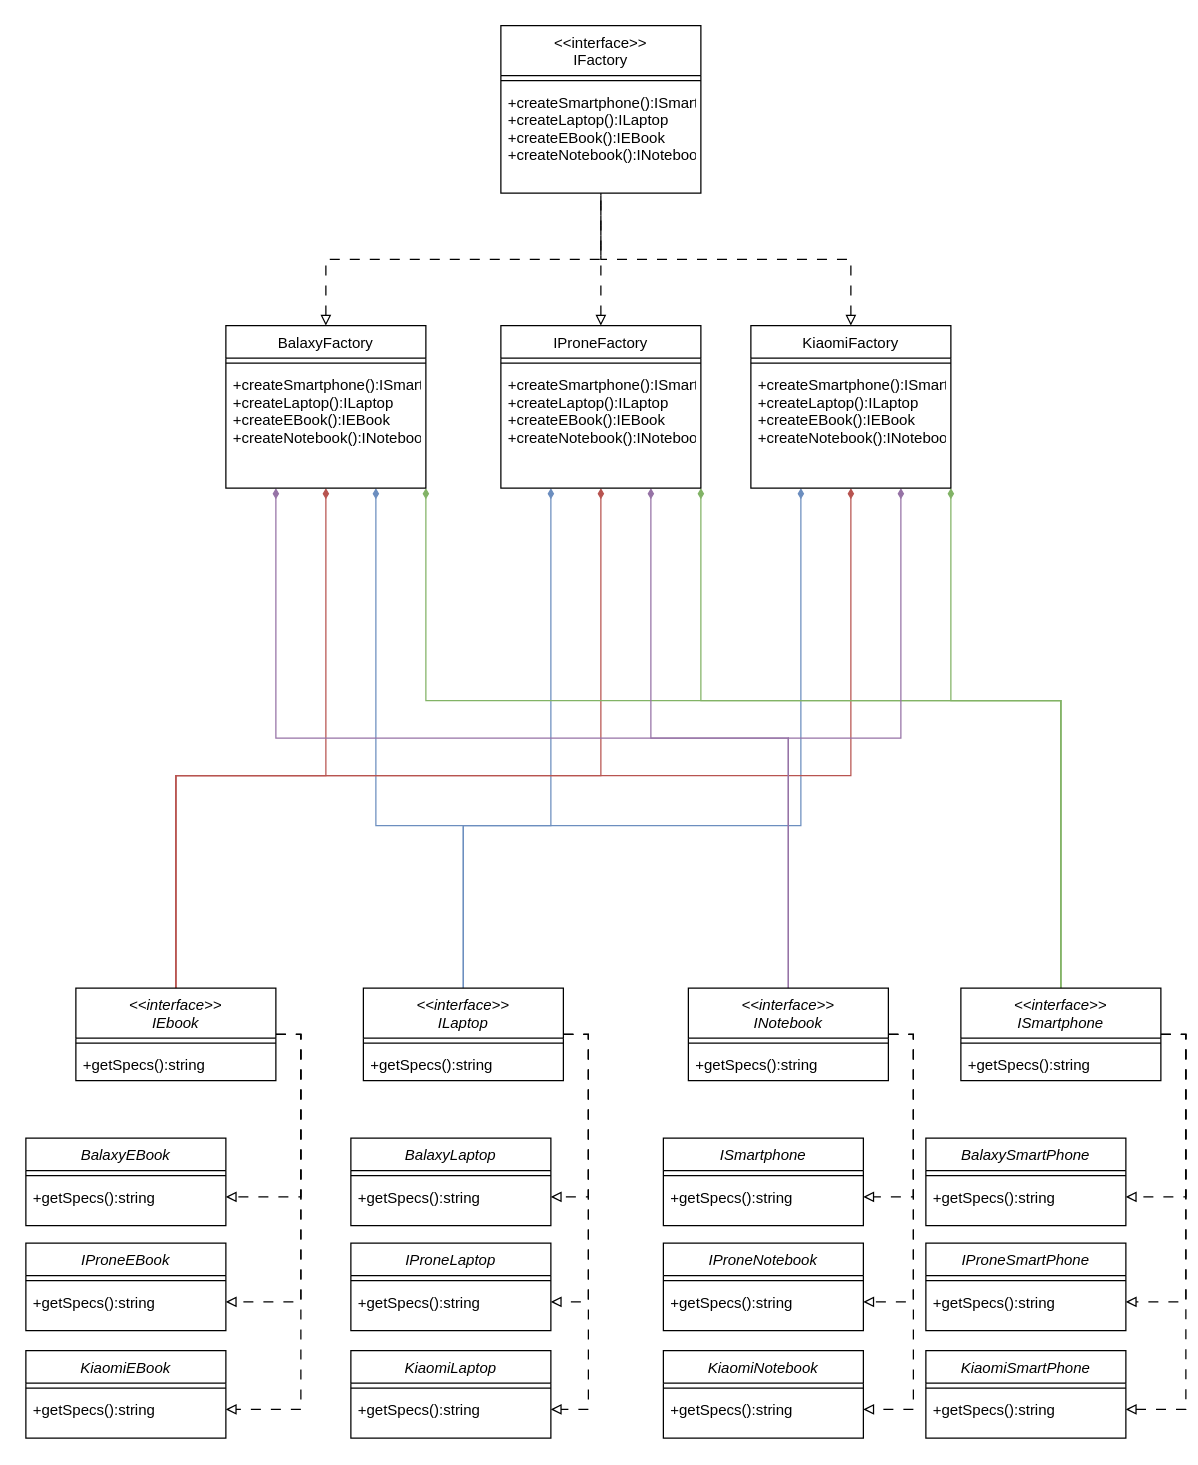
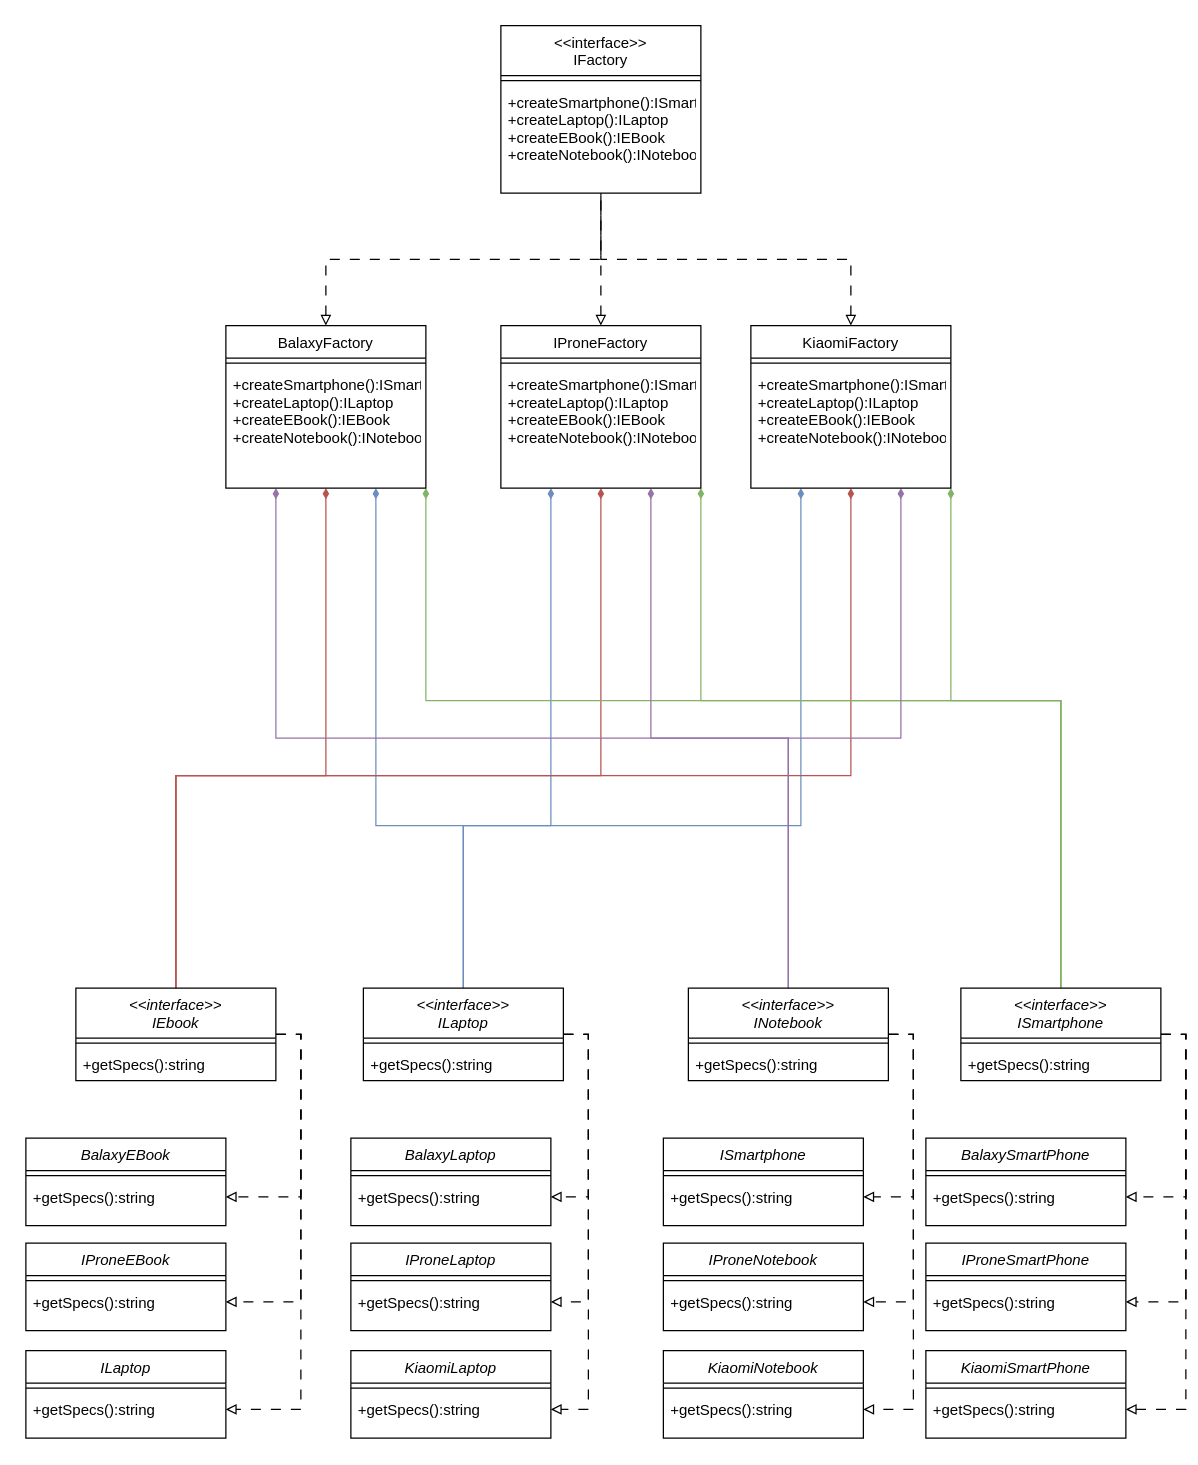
node "KiaomiEBook": label "KiaomiEBook" -> "ILaptop"
